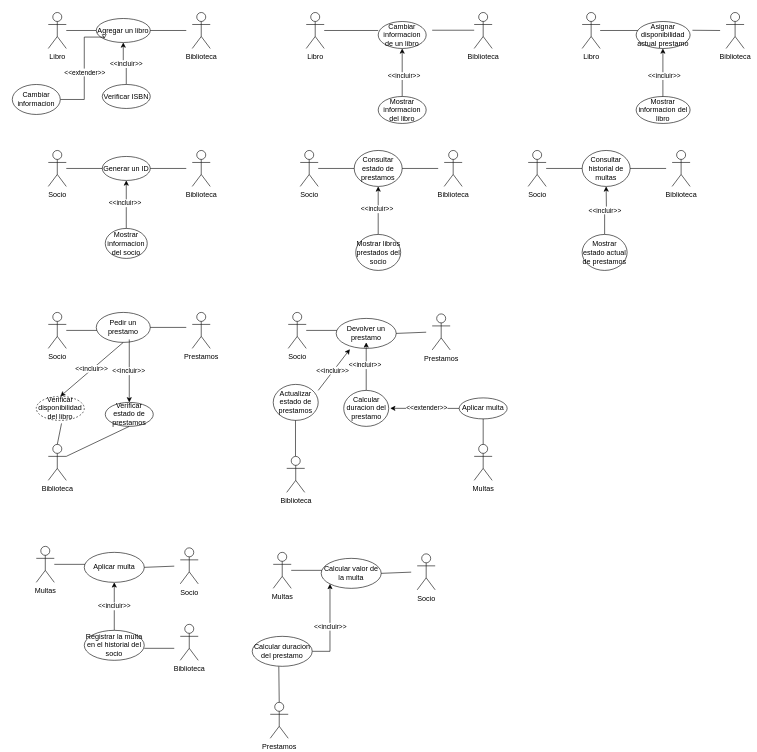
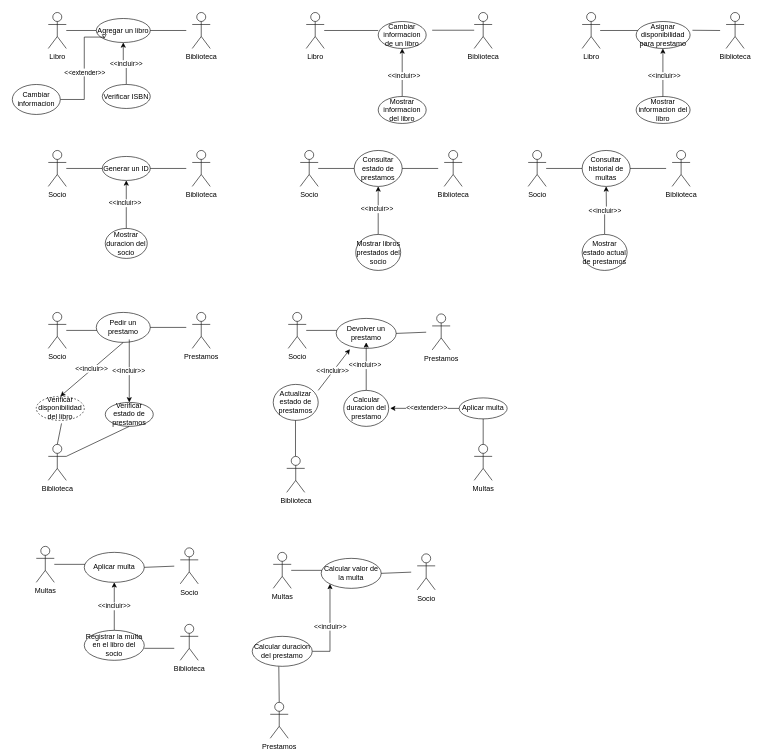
node "Asignar disponibilidad actual prestamo": label "Asignar disponibilidad actual prestamo" -> "Asignar disponibilidad para prestamo"
node "Mostrar informacion del socio": label "Mostrar informacion del socio" -> "Mostrar duracion del socio"
node "Registrar la multa en el historial del socio": label "Registrar la multa en el historial del socio" -> "Registrar la multa en el libro del socio"
